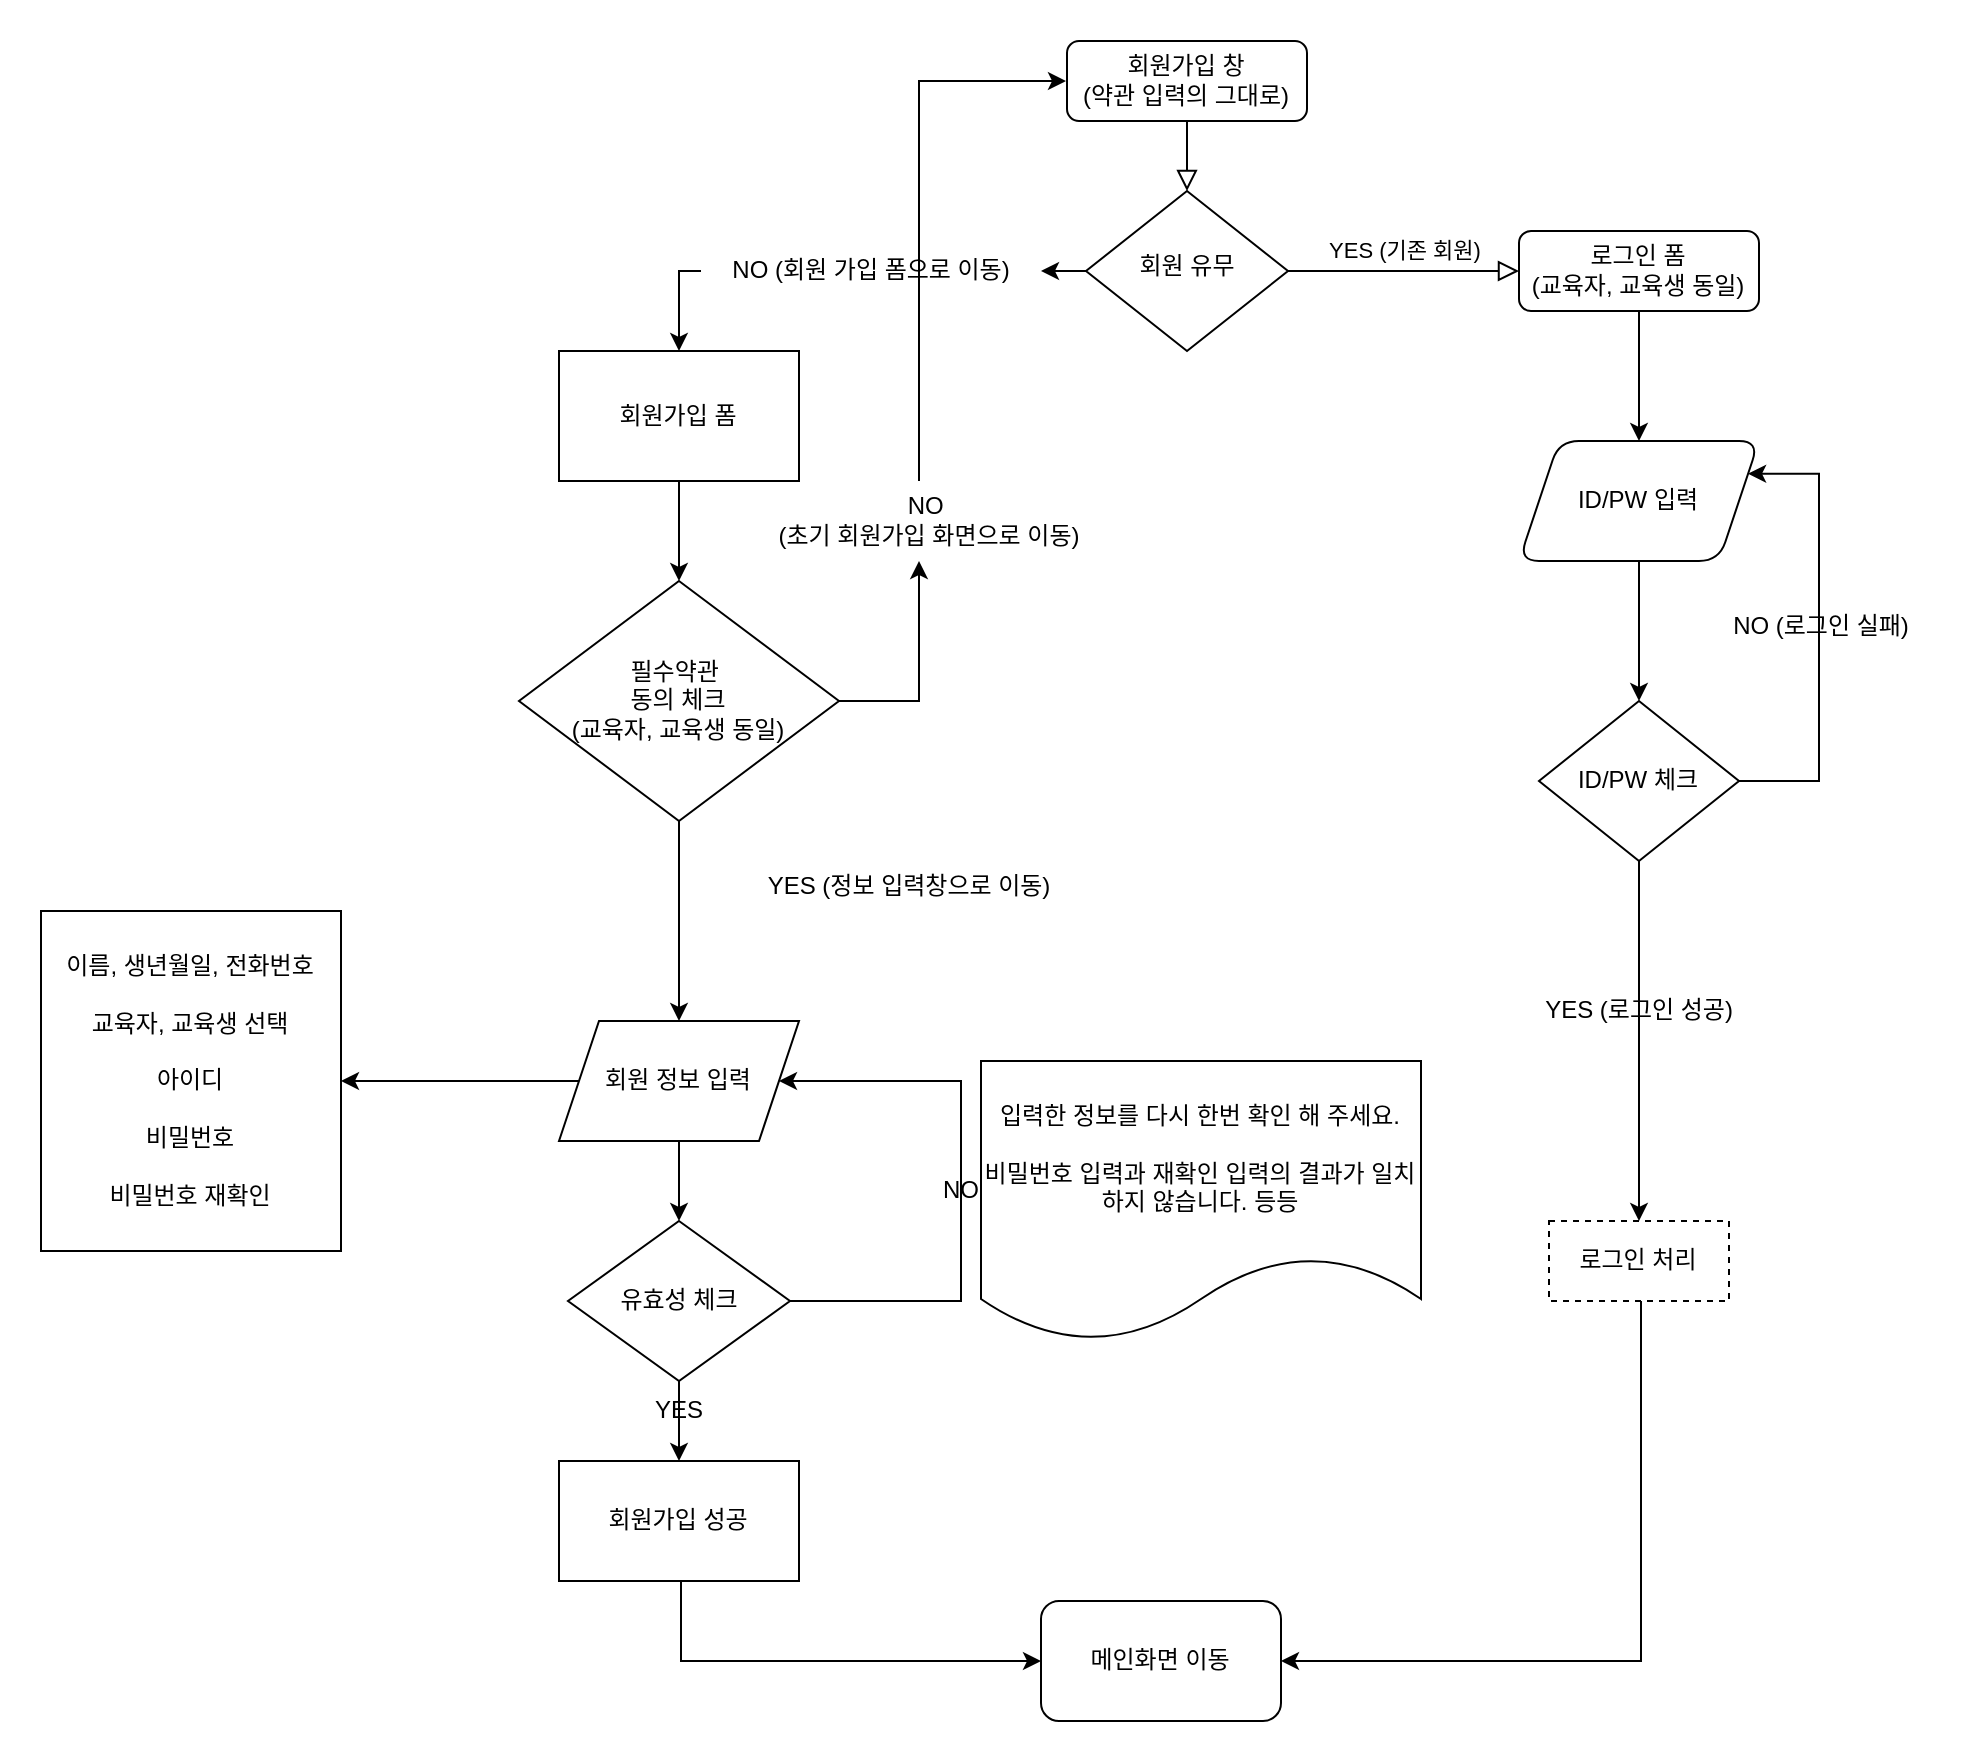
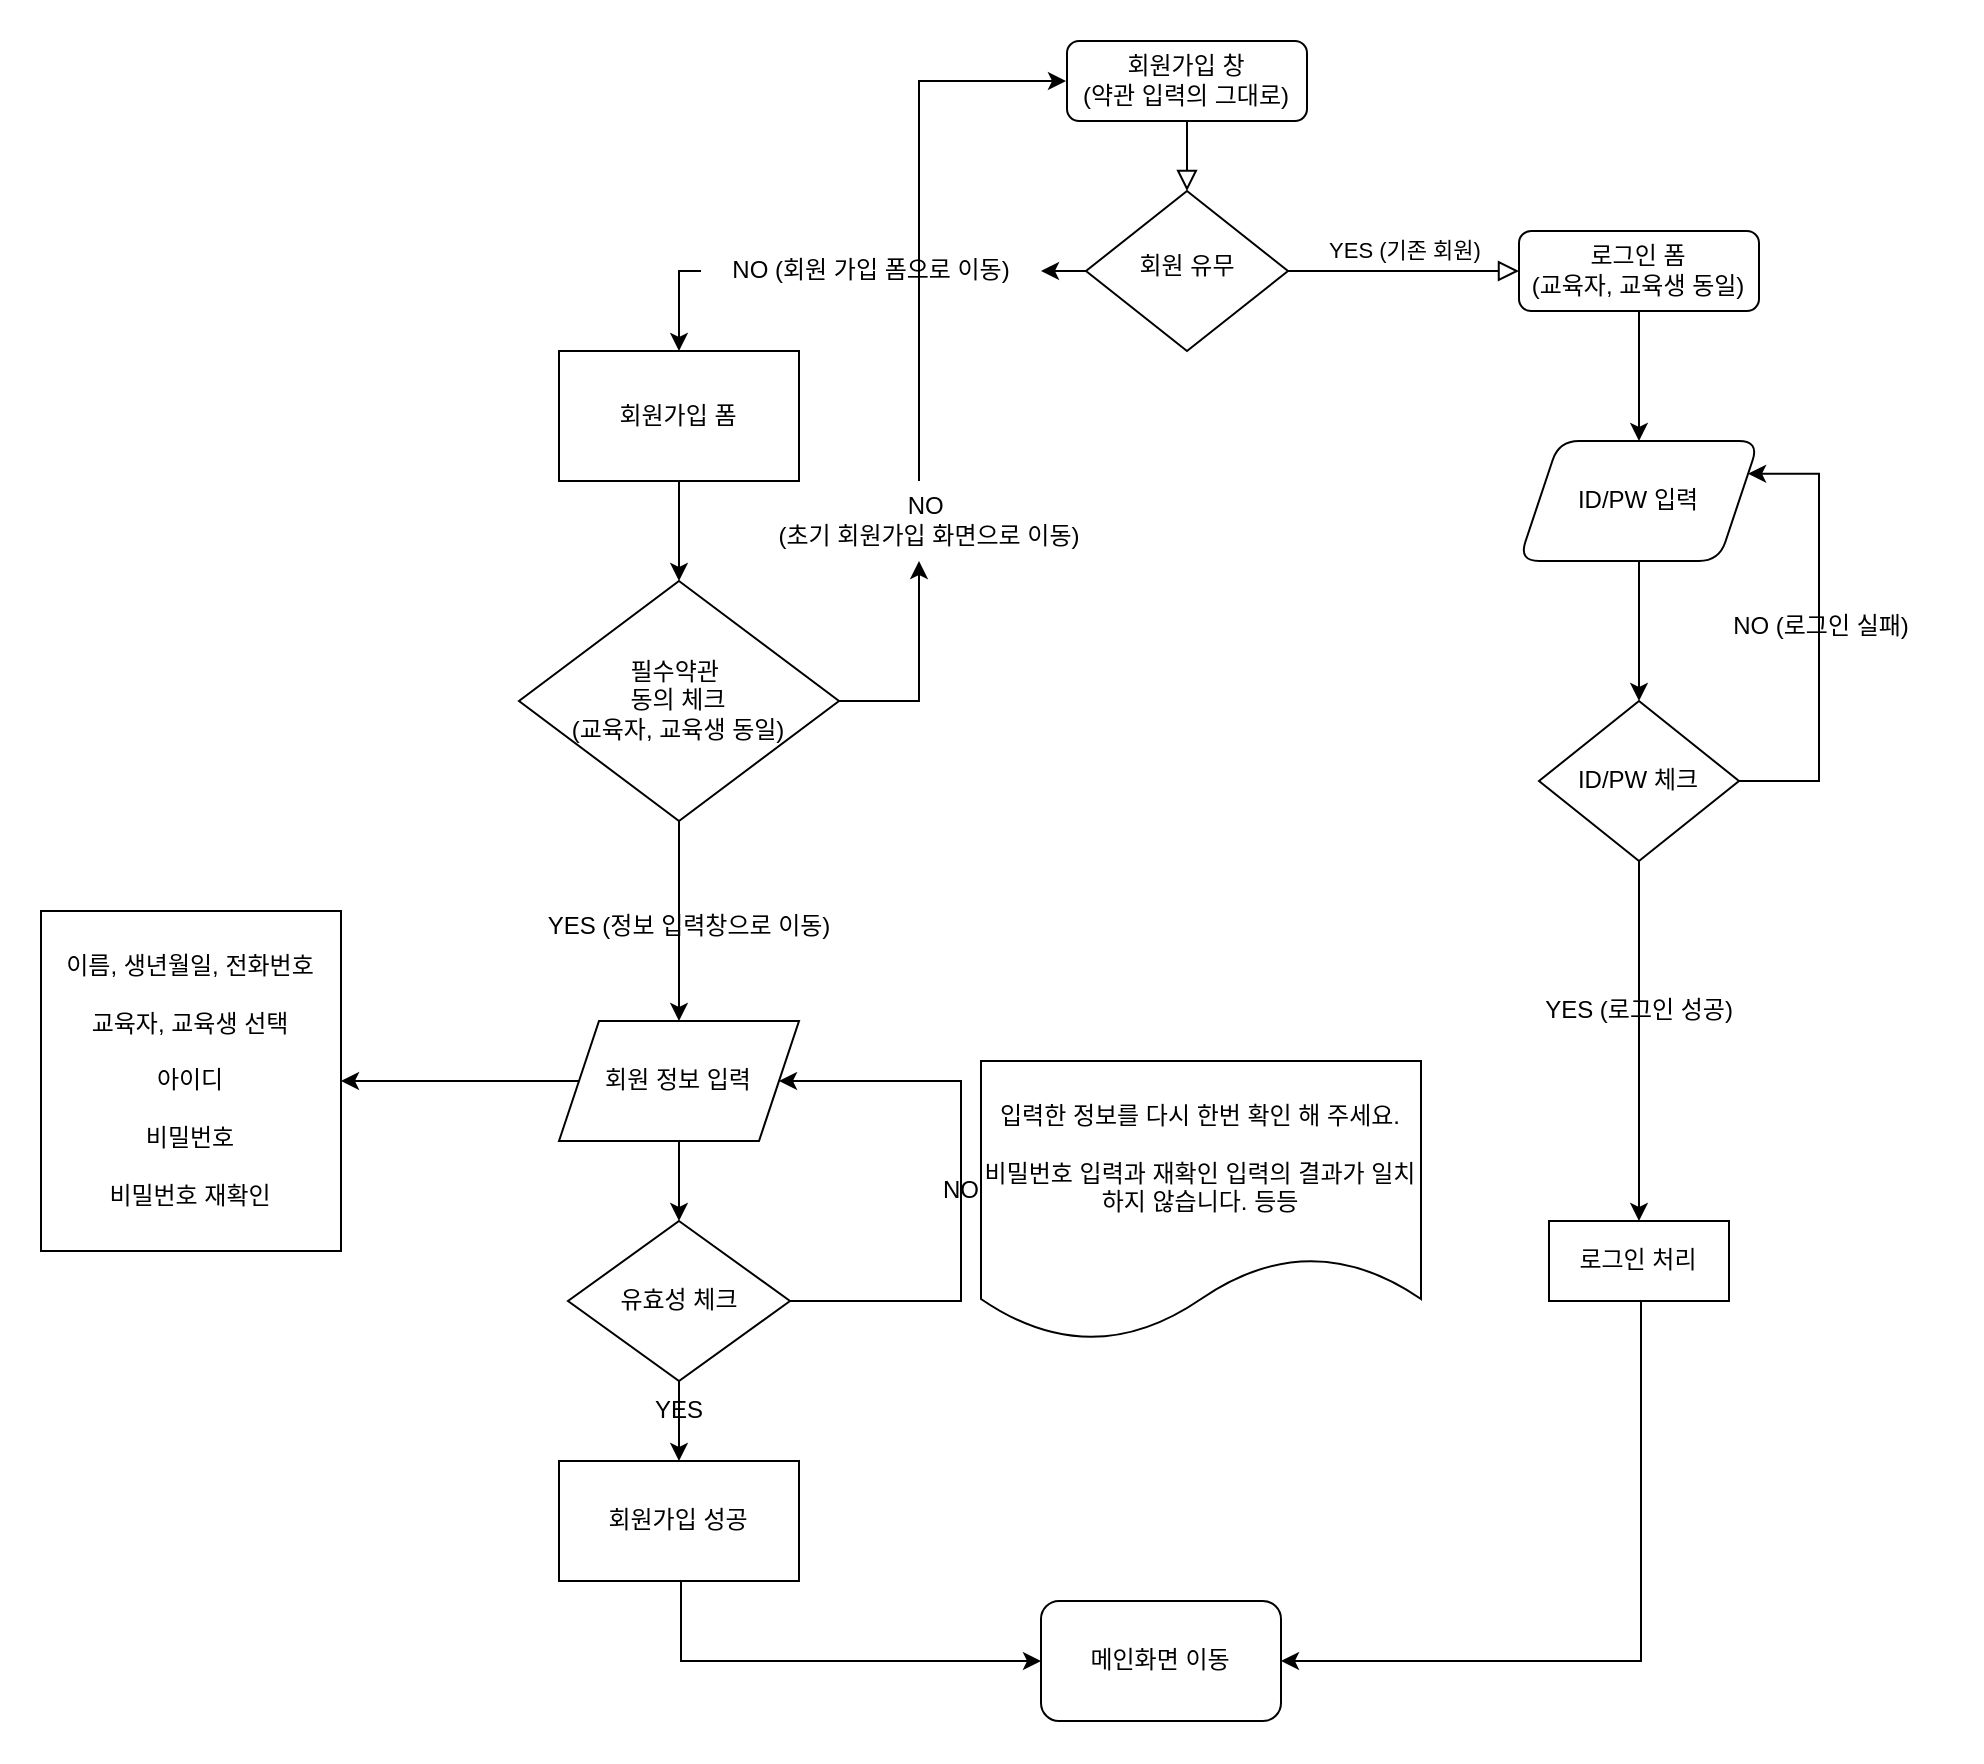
node "YES (정보 입력창으로 이동)": moved (909, 887) -> (689, 927)
node "로그인 처리": style dashed -> solid
